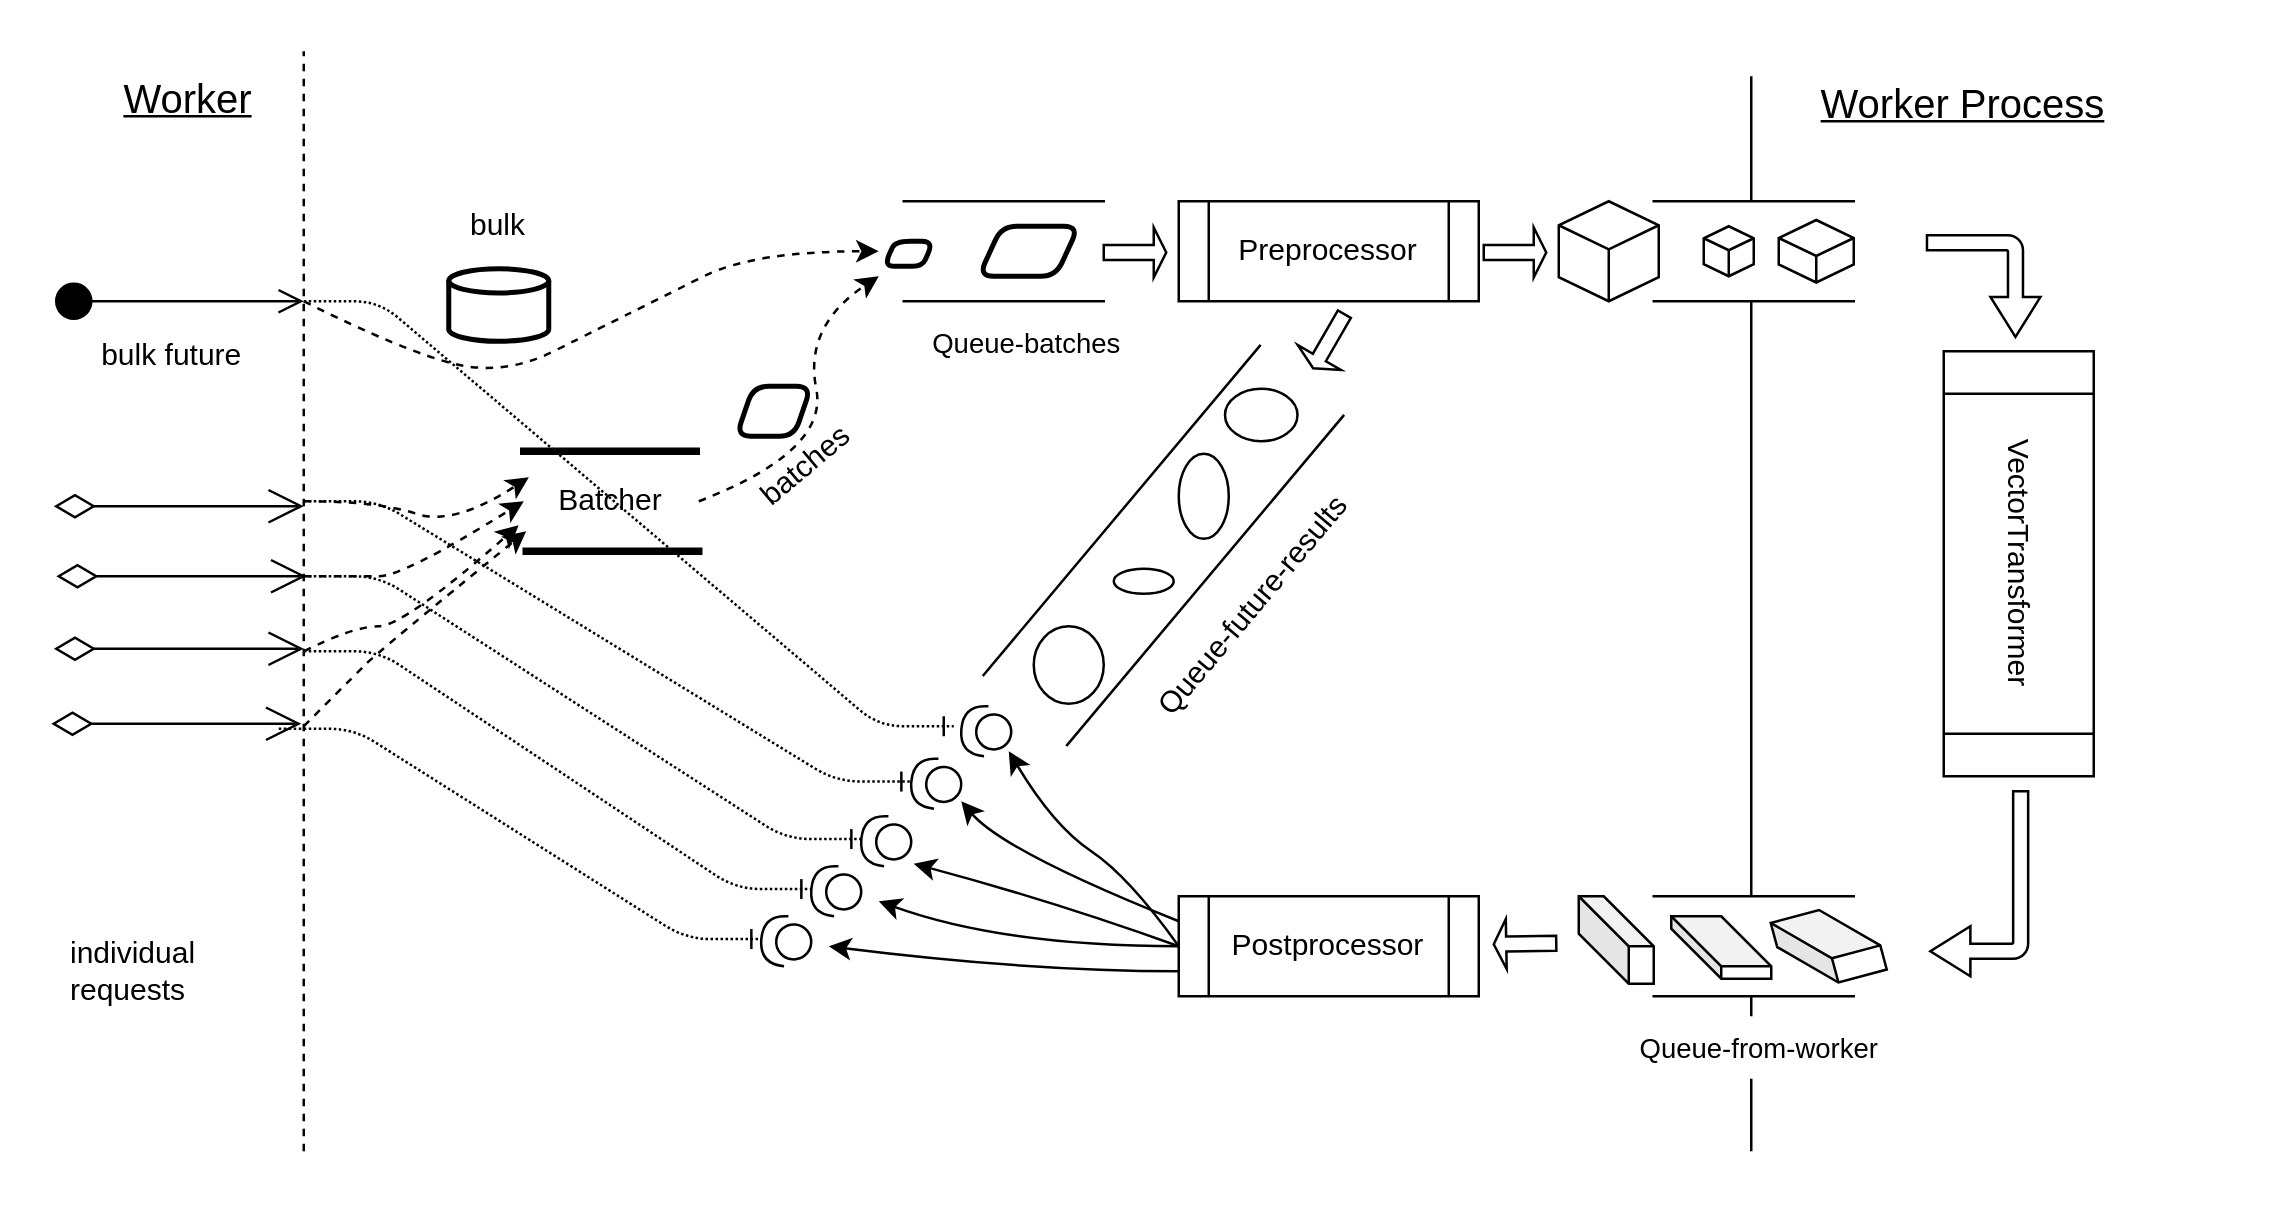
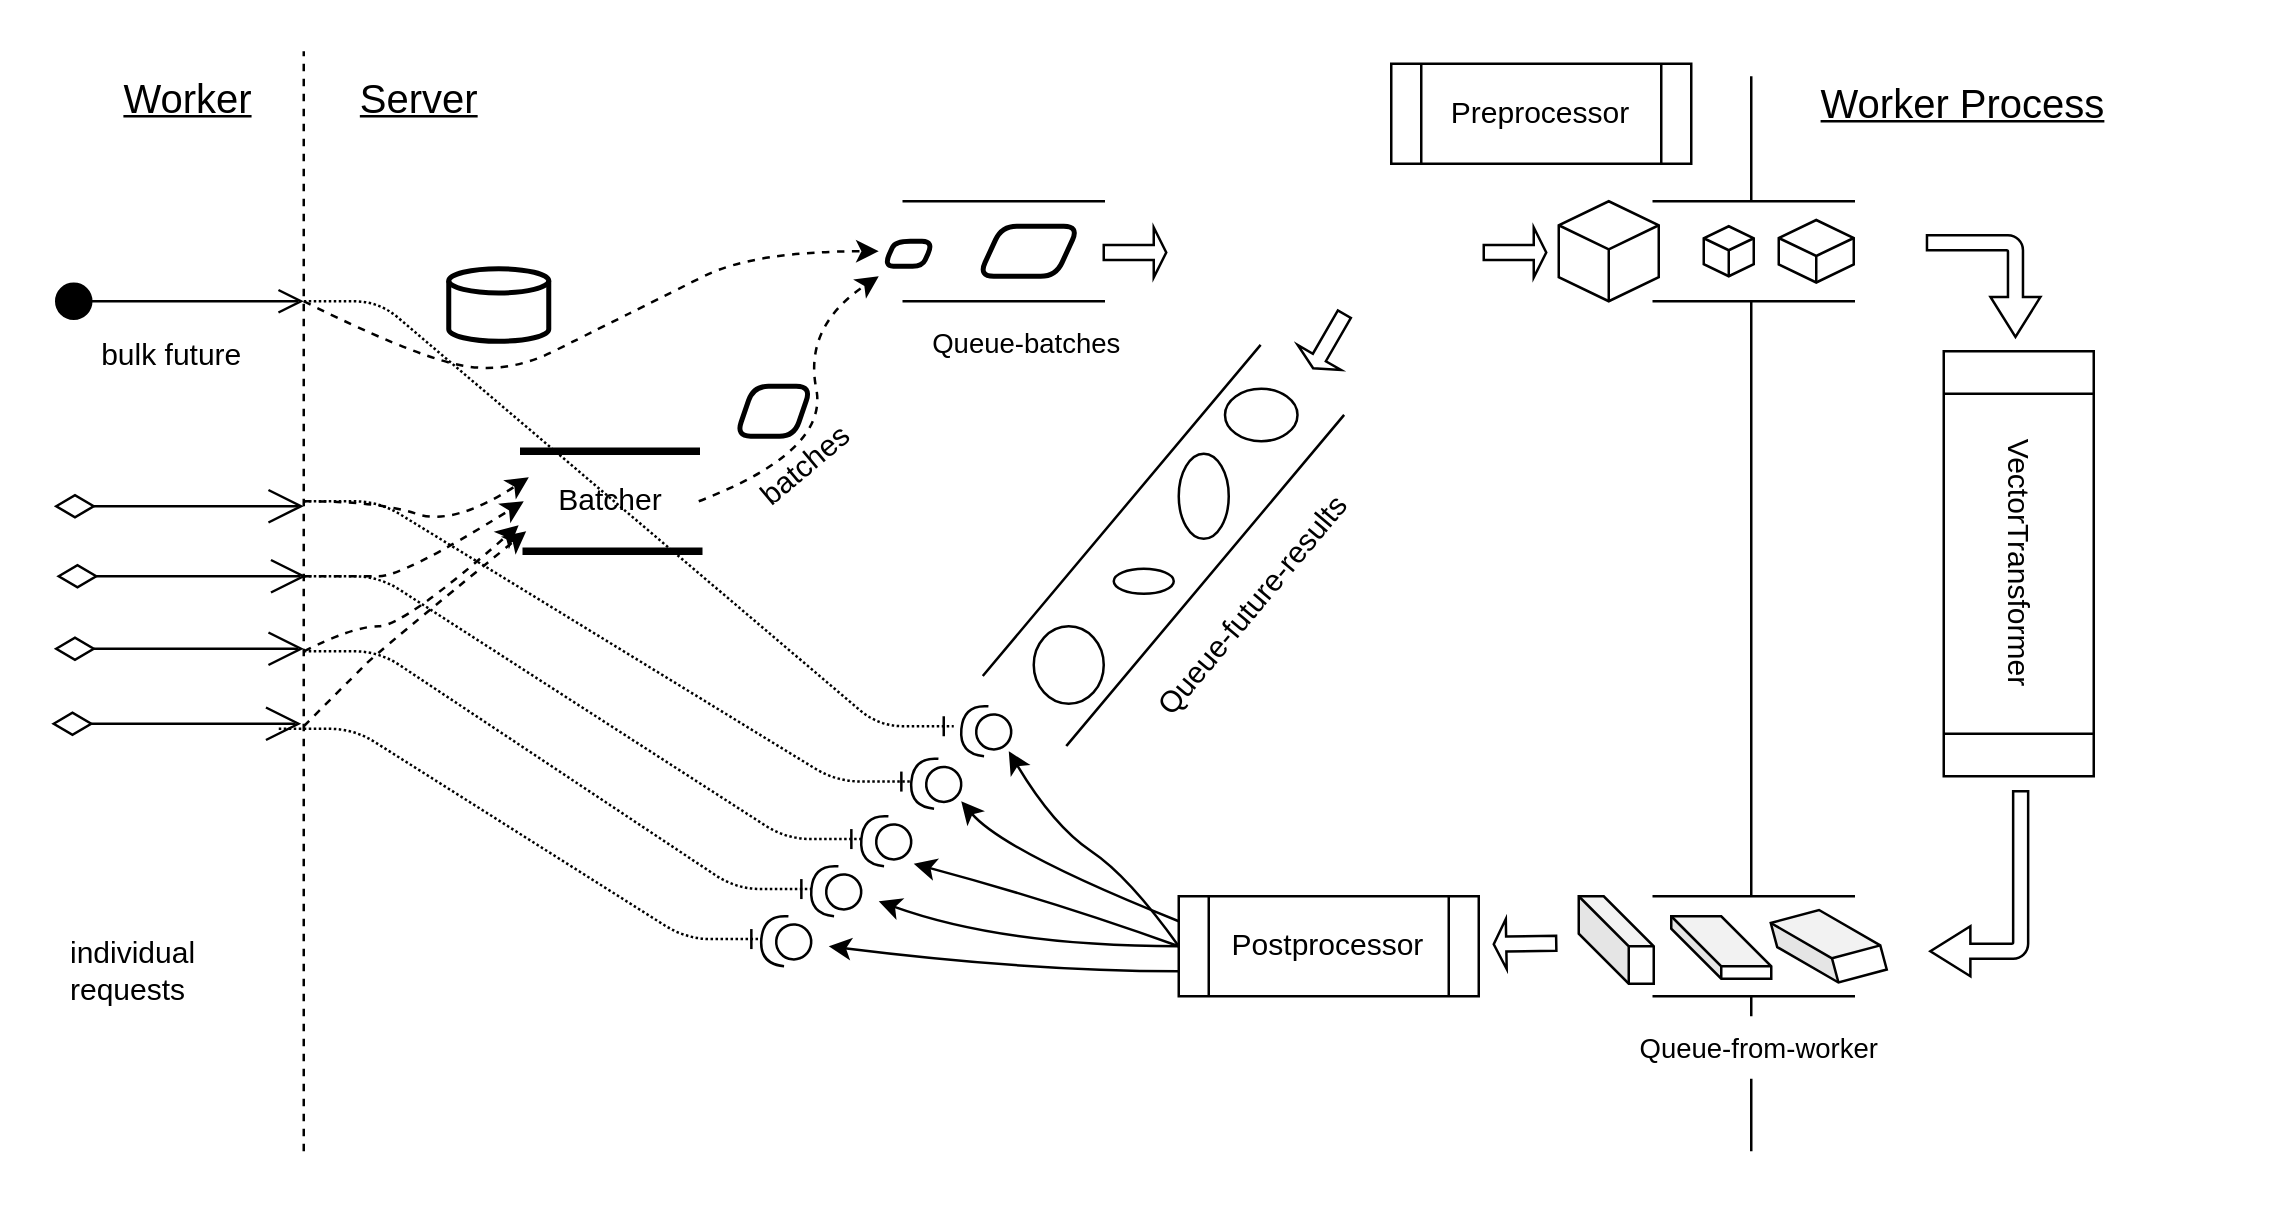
node "Server": added
node "bulk": removed
node "Preprocessor": moved (1329, 251) -> (1541, 114)
